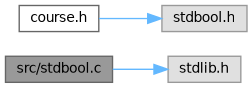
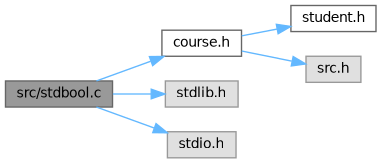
node "stdbool.h": label "stdbool.h" -> "src.h"
node "student.h": added
edge "src/stdbool.c" -> "course.h": added
node "stdio.h": added
